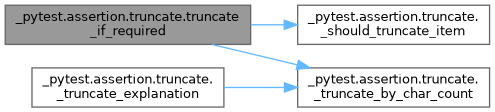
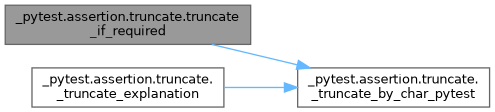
node "_pytest.assertion.truncate. _should_truncate_item": removed
node "_pytest.assertion.truncate. _truncate_by_char_count": label "_pytest.assertion.truncate. _truncate_by_char_count" -> "_pytest.assertion.truncate. _truncate_by_char_pytest"
